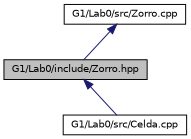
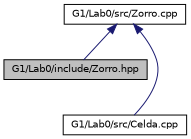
edge "G1/Lab0/src/Celda.cpp" -> "G1/Lab0/include/Zorro.hpp": now "G1/Lab0/src/Celda.cpp" -> "G1/Lab0/src/Zorro.cpp"
